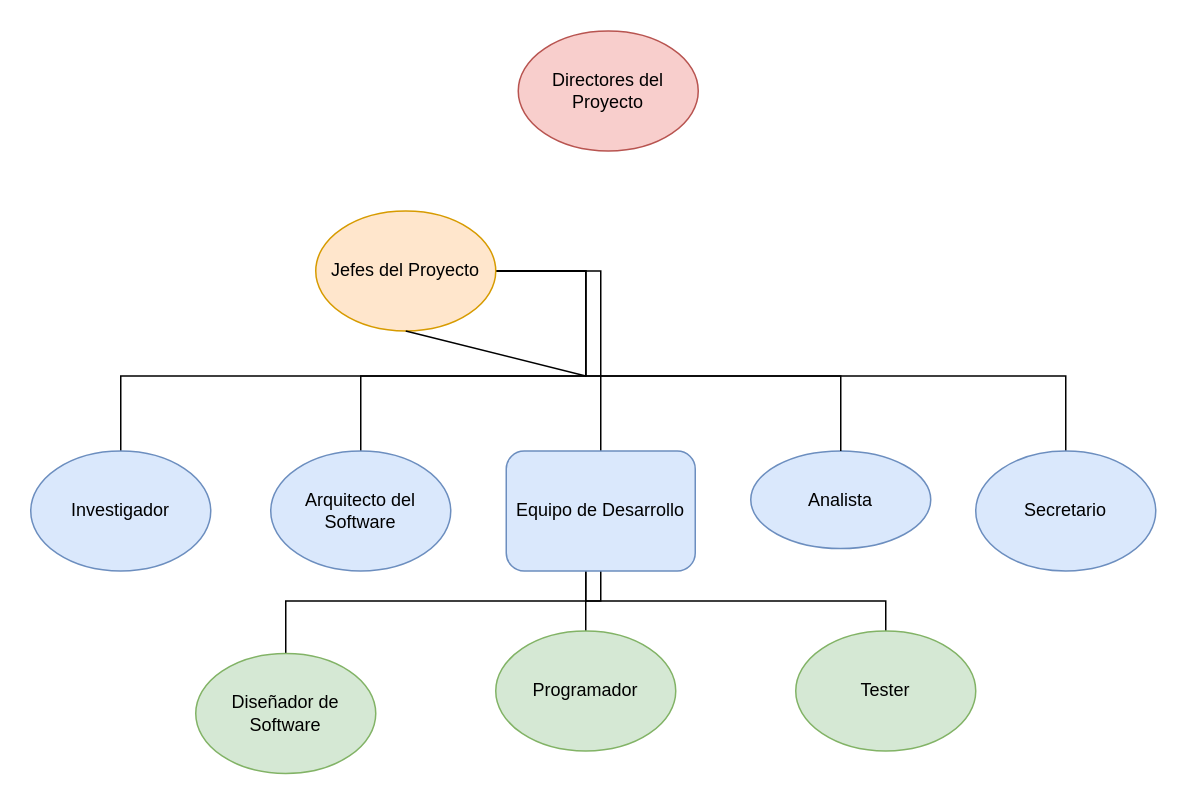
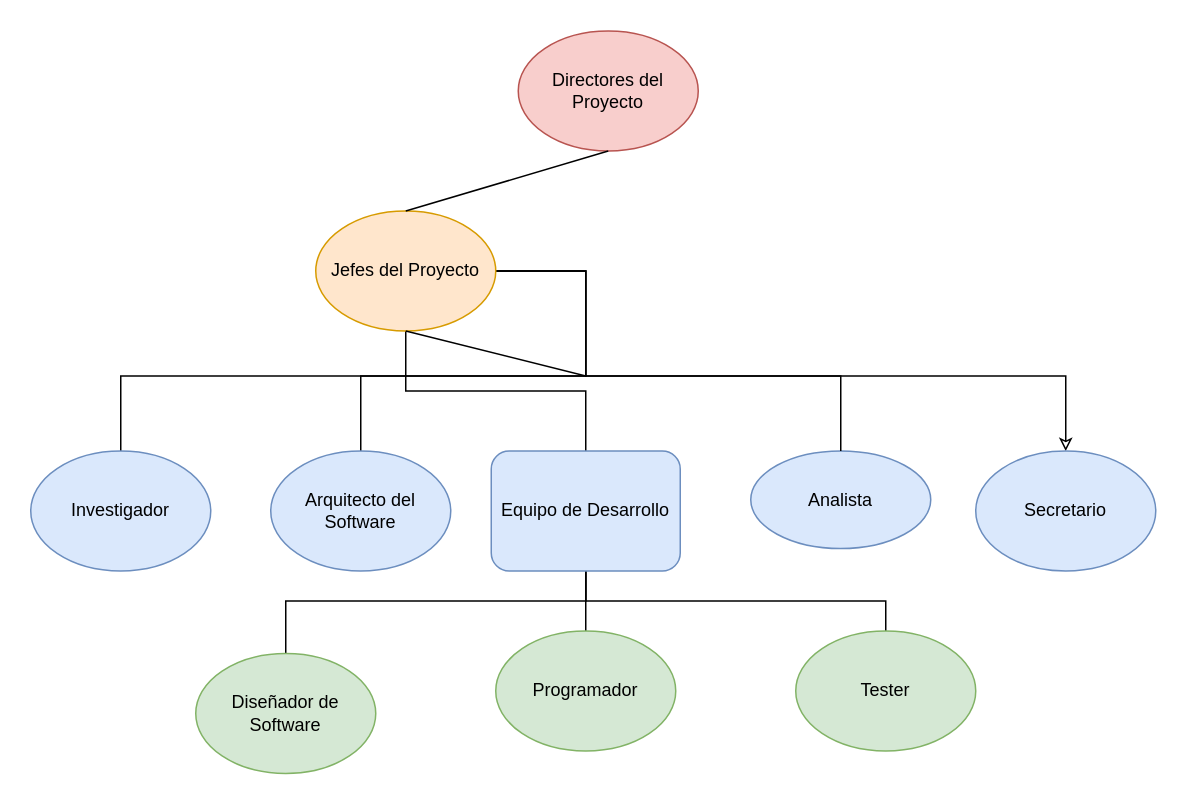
edge "Directores del Proyecto" -- "Jefes del Proyecto": added
edge "Jefes del Proyecto" -- "Secretario": arrowhead none -> classic
node "Equipo de Desarrollo": moved (601, 511) -> (586, 511)
